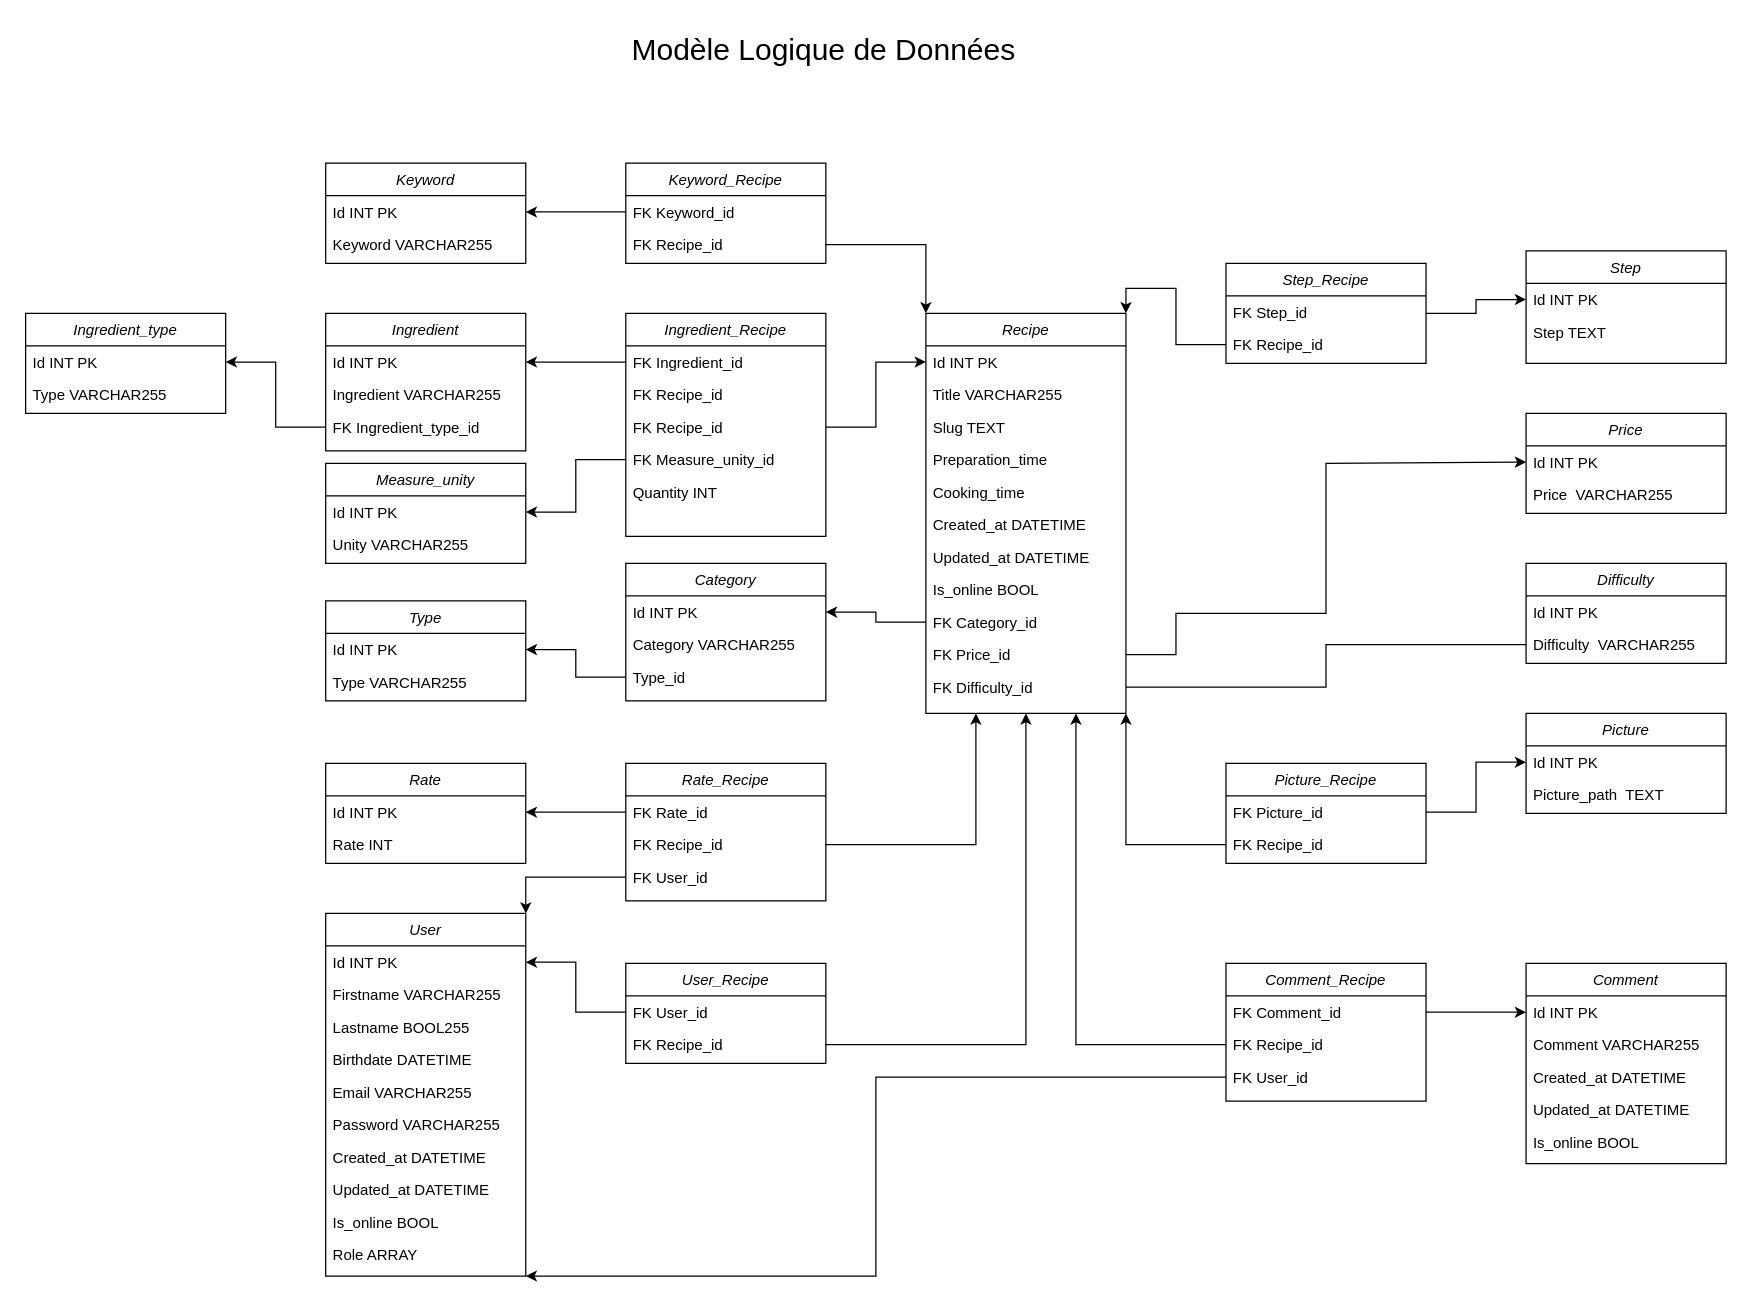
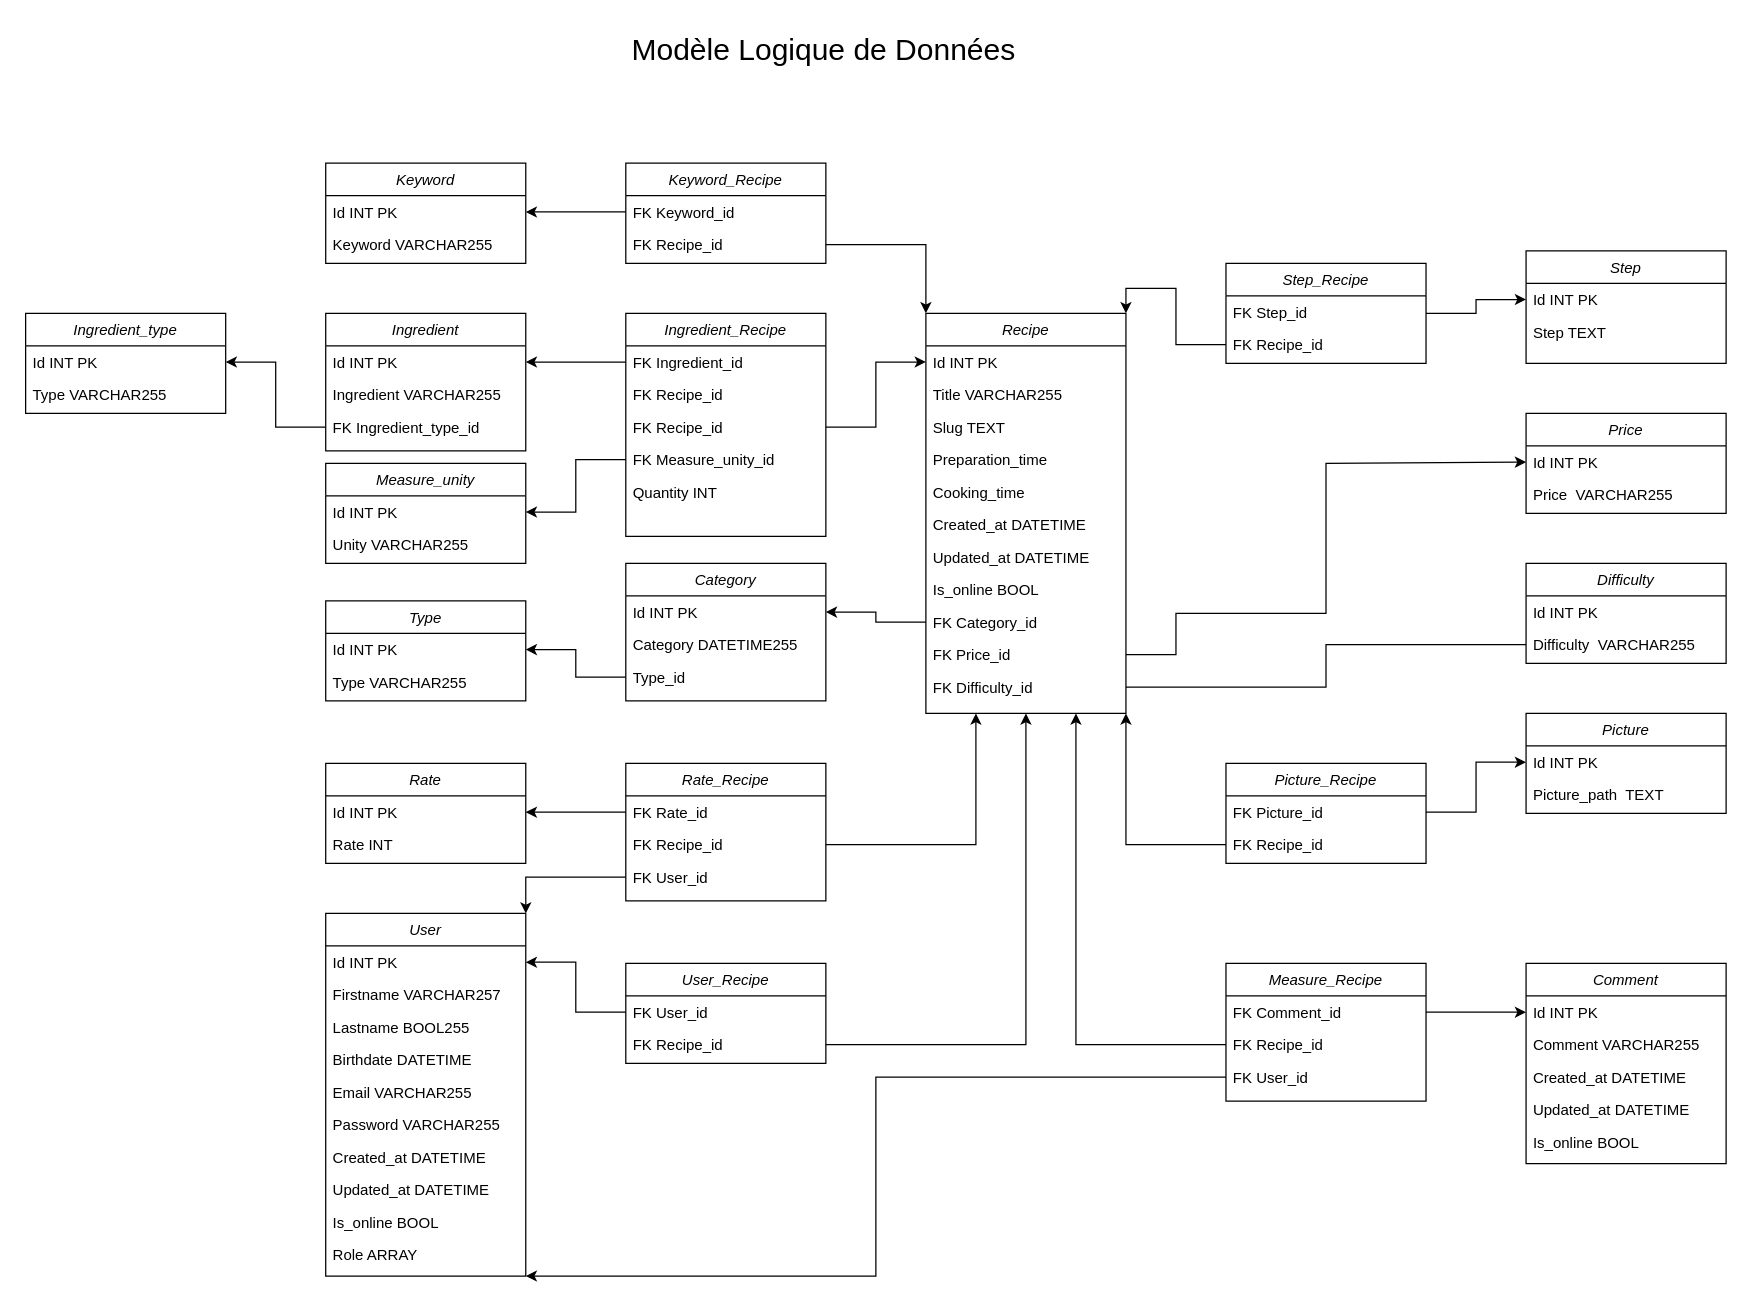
node "Category VARCHAR255": label "Category VARCHAR255" -> "Category DATETIME255"
node "Comment_Recipe": label "Comment_Recipe" -> "Measure_Recipe"
node "Firstname VARCHAR255": label "Firstname VARCHAR255" -> "Firstname VARCHAR257"
